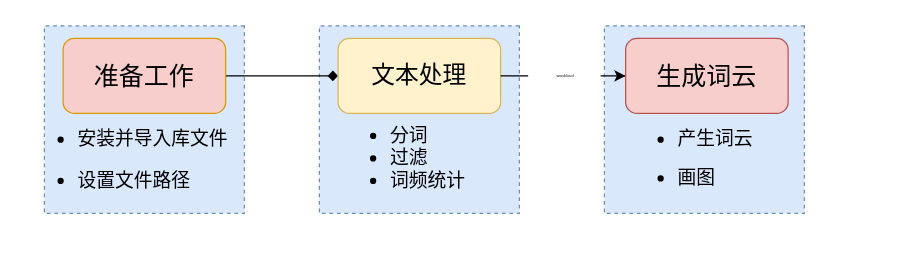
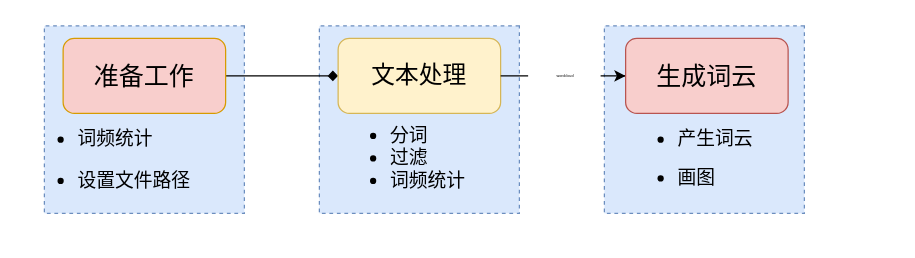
node "安装并导入库文件": label "安装并导入库文件" -> "词频统计"
